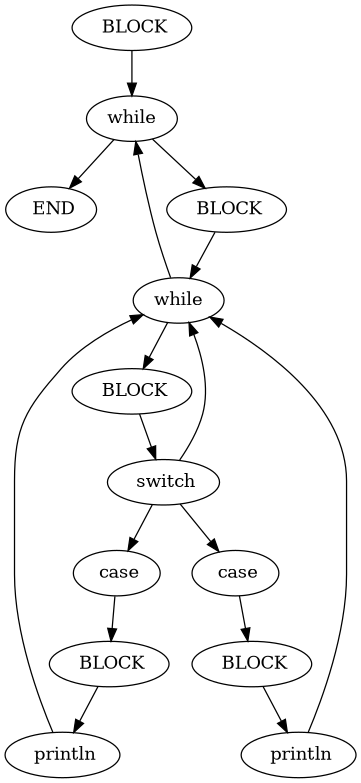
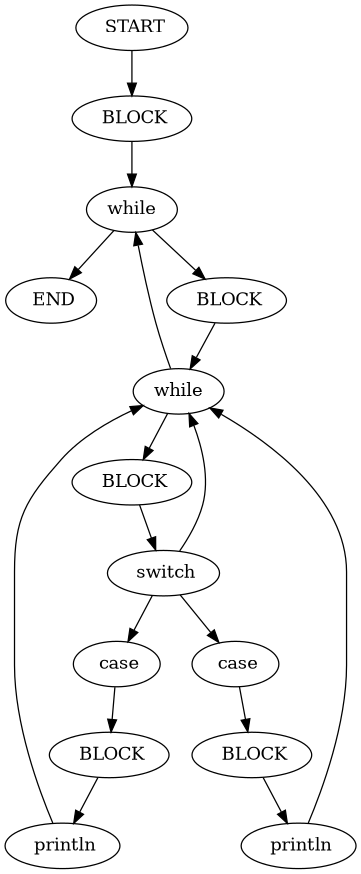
node "START": added
